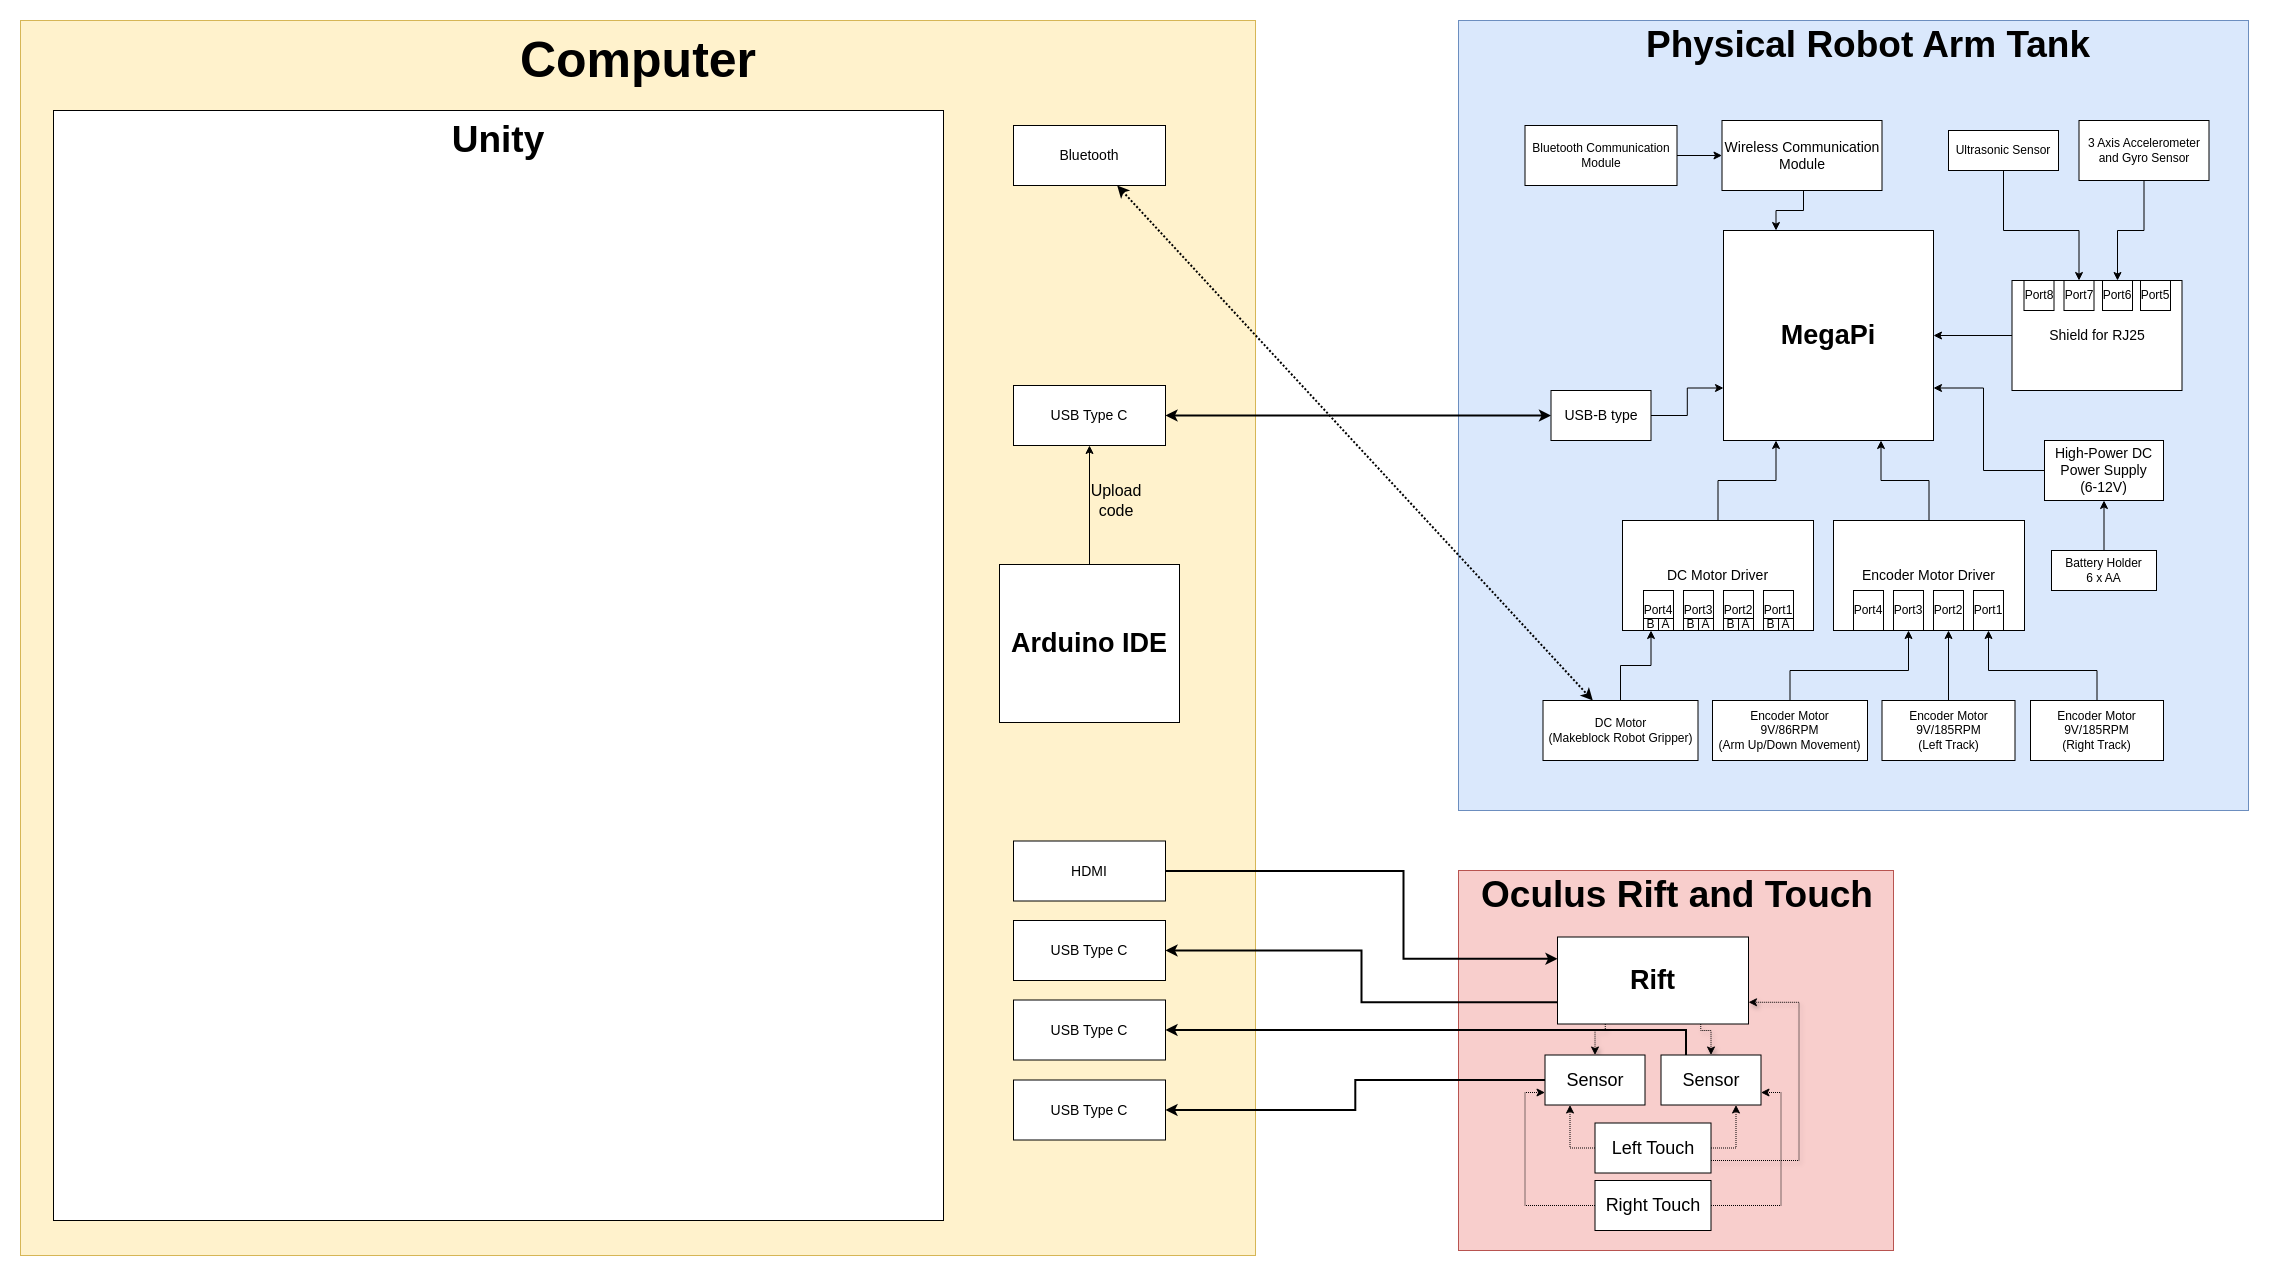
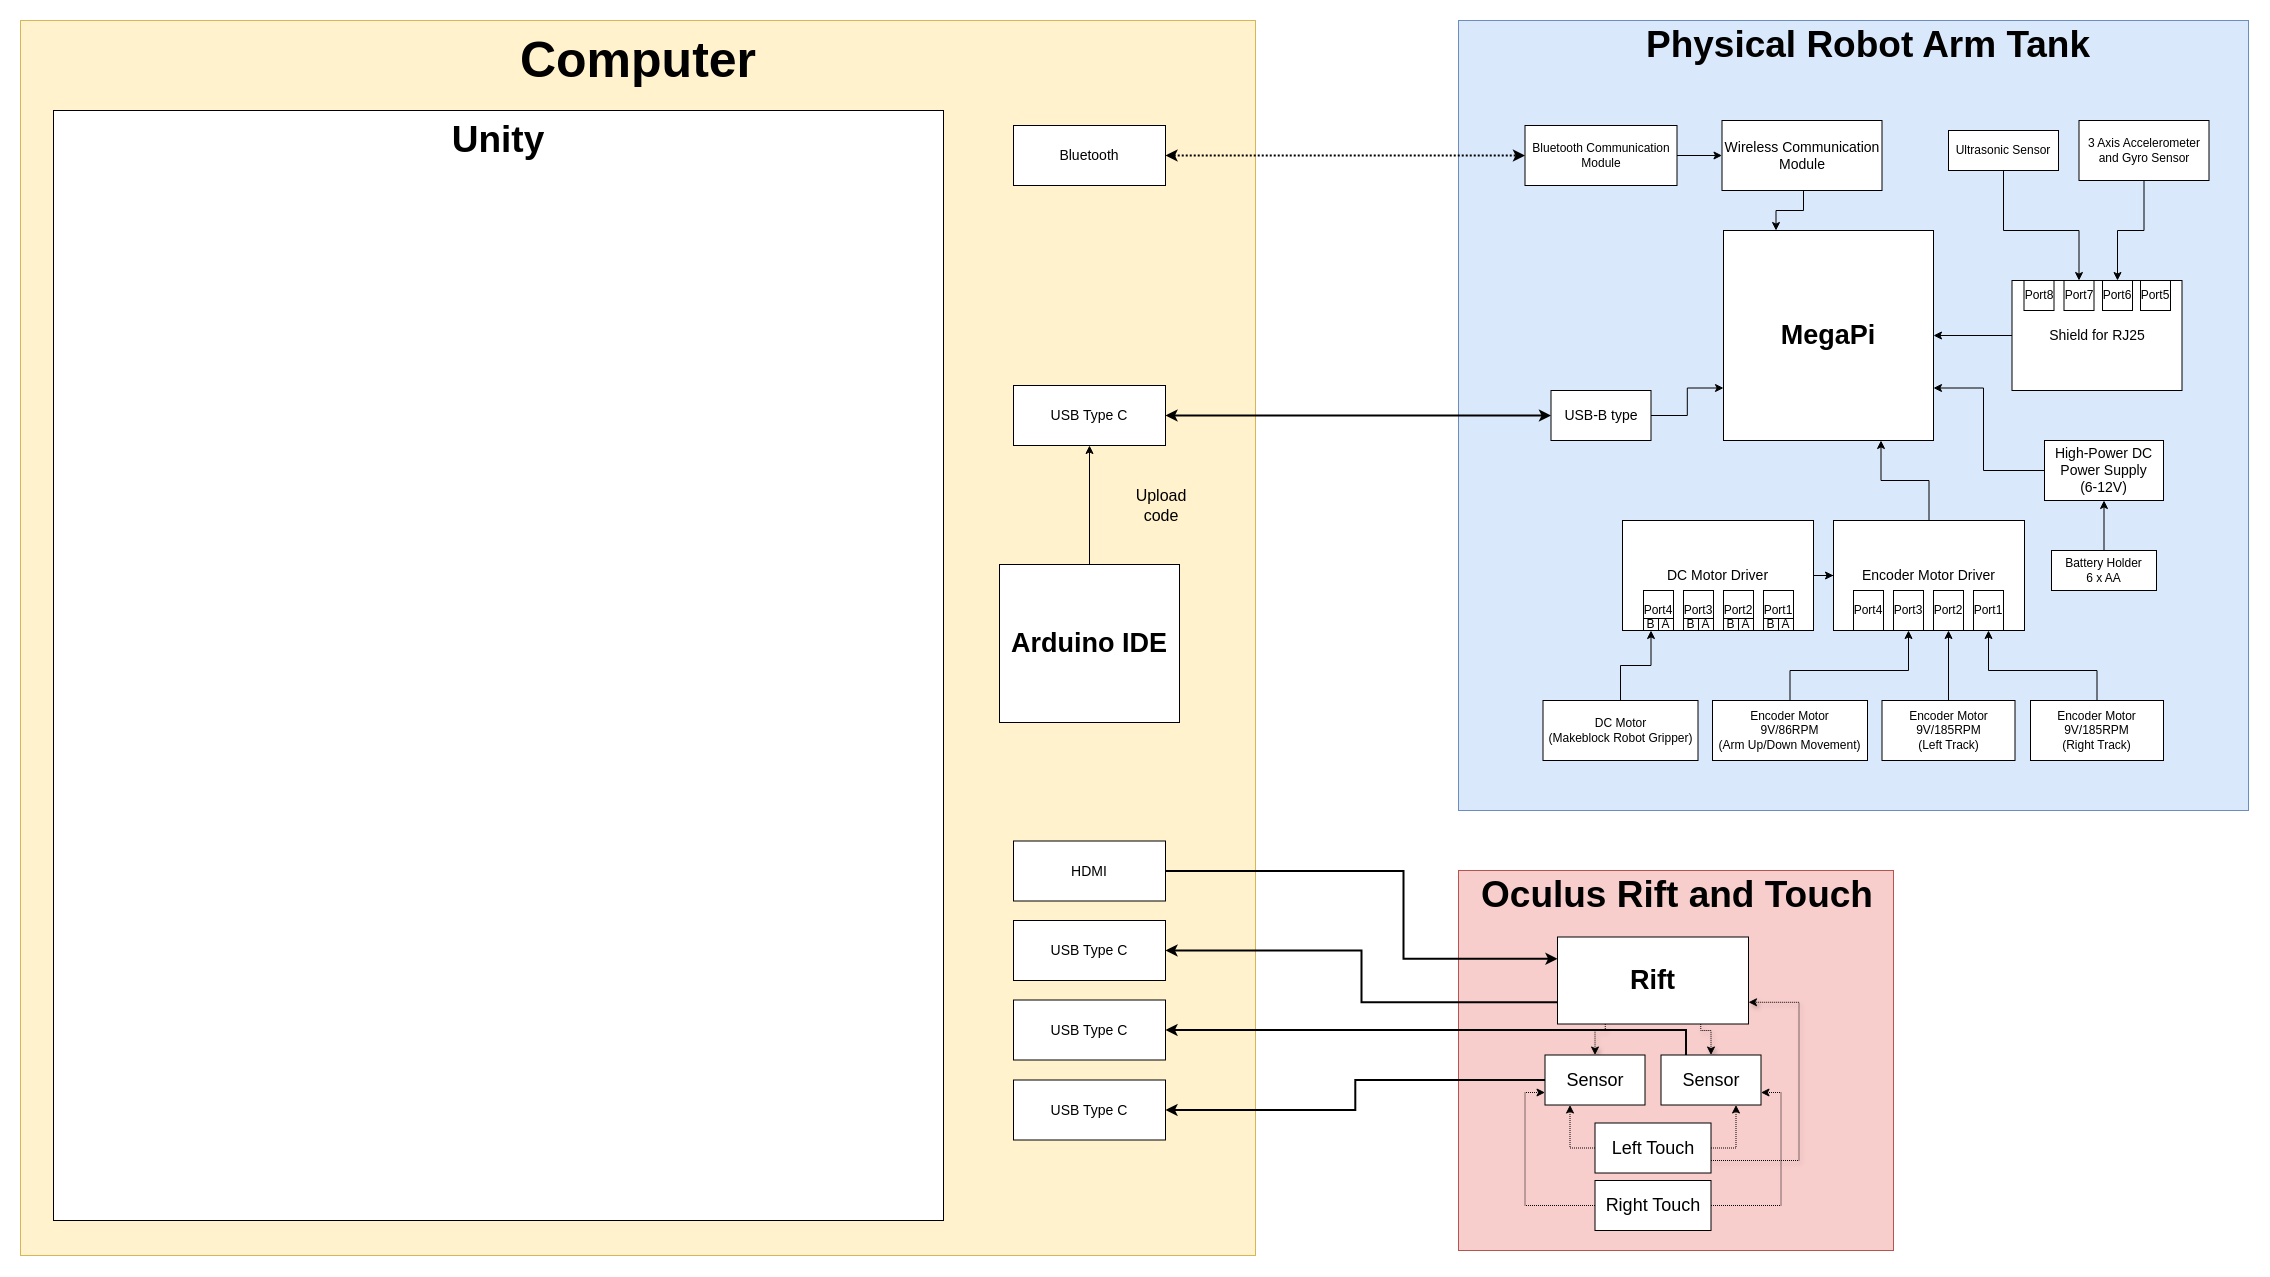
edge "Bluetooth" -- "DC Motor (Makeblock Robot Gripper)": now "Bluetooth" -- "Bluetooth Communication Module"
edge "DC Motor Driver" -> "MegaPi": now "DC Motor Driver" -> "Encoder Motor Driver"
node "Upload code": moved (1117, 501) -> (1162, 506)
